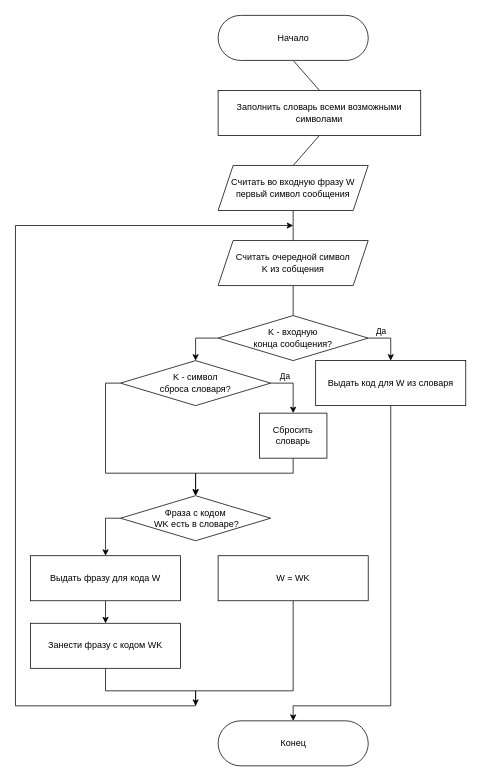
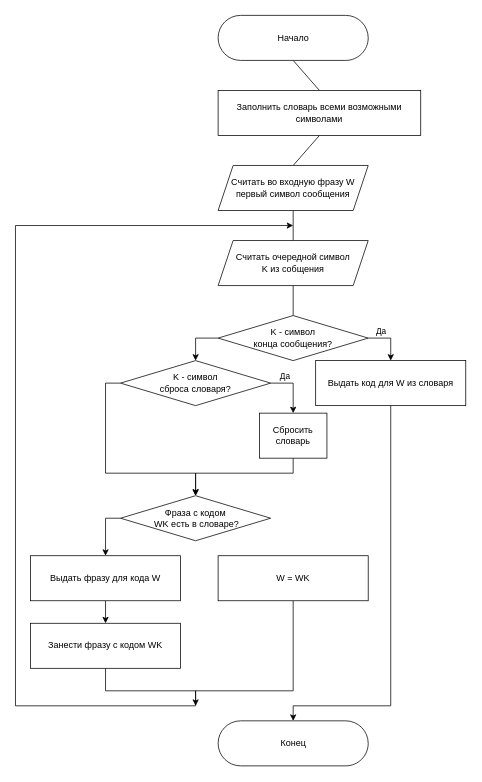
node "K - входную конца сообщения?": label "K - входную конца сообщения?" -> "K - символ конца сообщения?"
